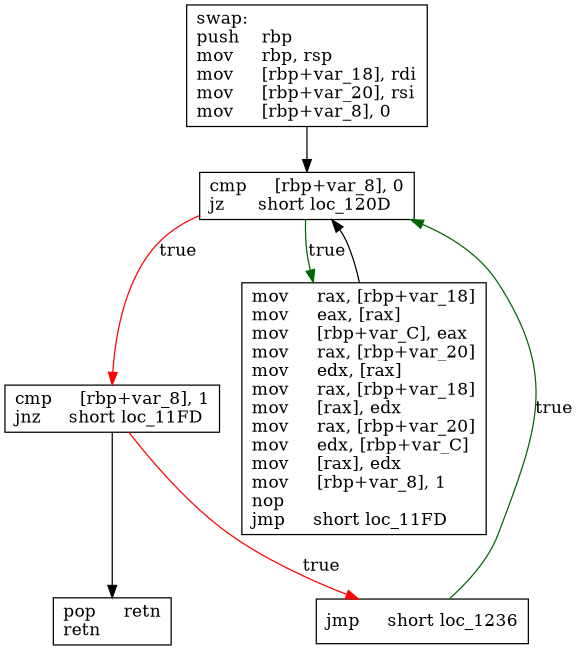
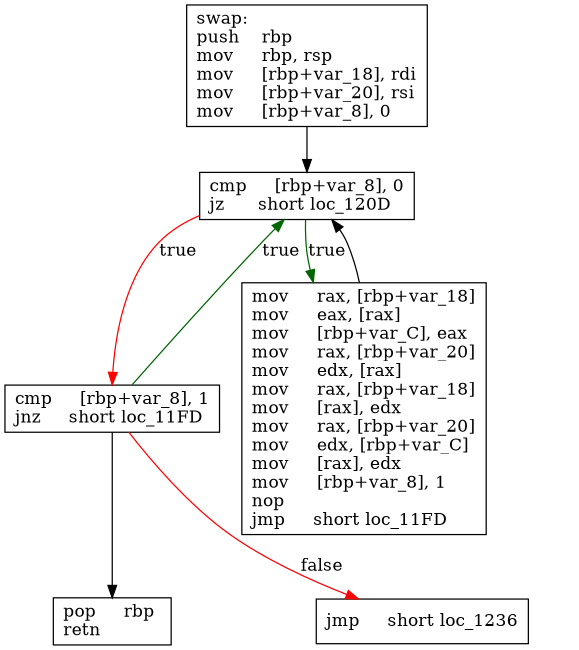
edge "jmp     short loc_1236" -> "cmp     [rbp+var_8], 0 jz      short loc_120D": now "cmp     [rbp+var_8], 1 jnz     short loc_11FD" -> "cmp     [rbp+var_8], 0 jz      short loc_120D"
edge "cmp     [rbp+var_8], 1 jnz     short loc_11FD" -> "jmp     short loc_1236": label "true" -> "false"
node "pop     retn retn": label "pop     retn retn" -> "pop     rbp retn"
